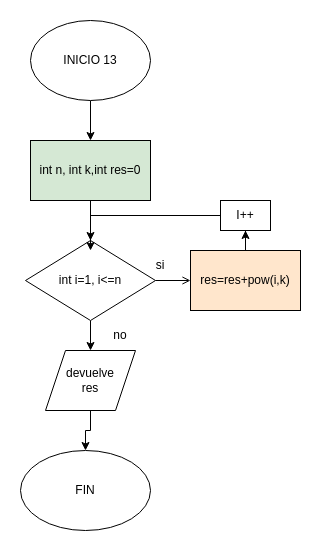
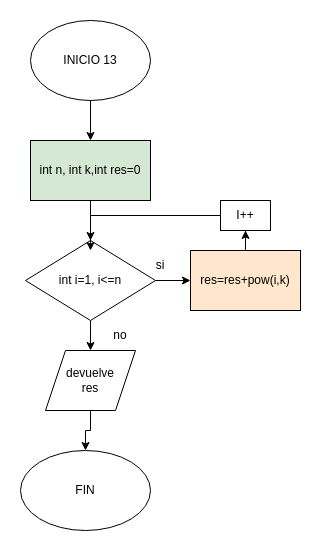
edge "int i=1, i<=n" -> "res=res+pow(i,k)": arrowhead open -> classic
